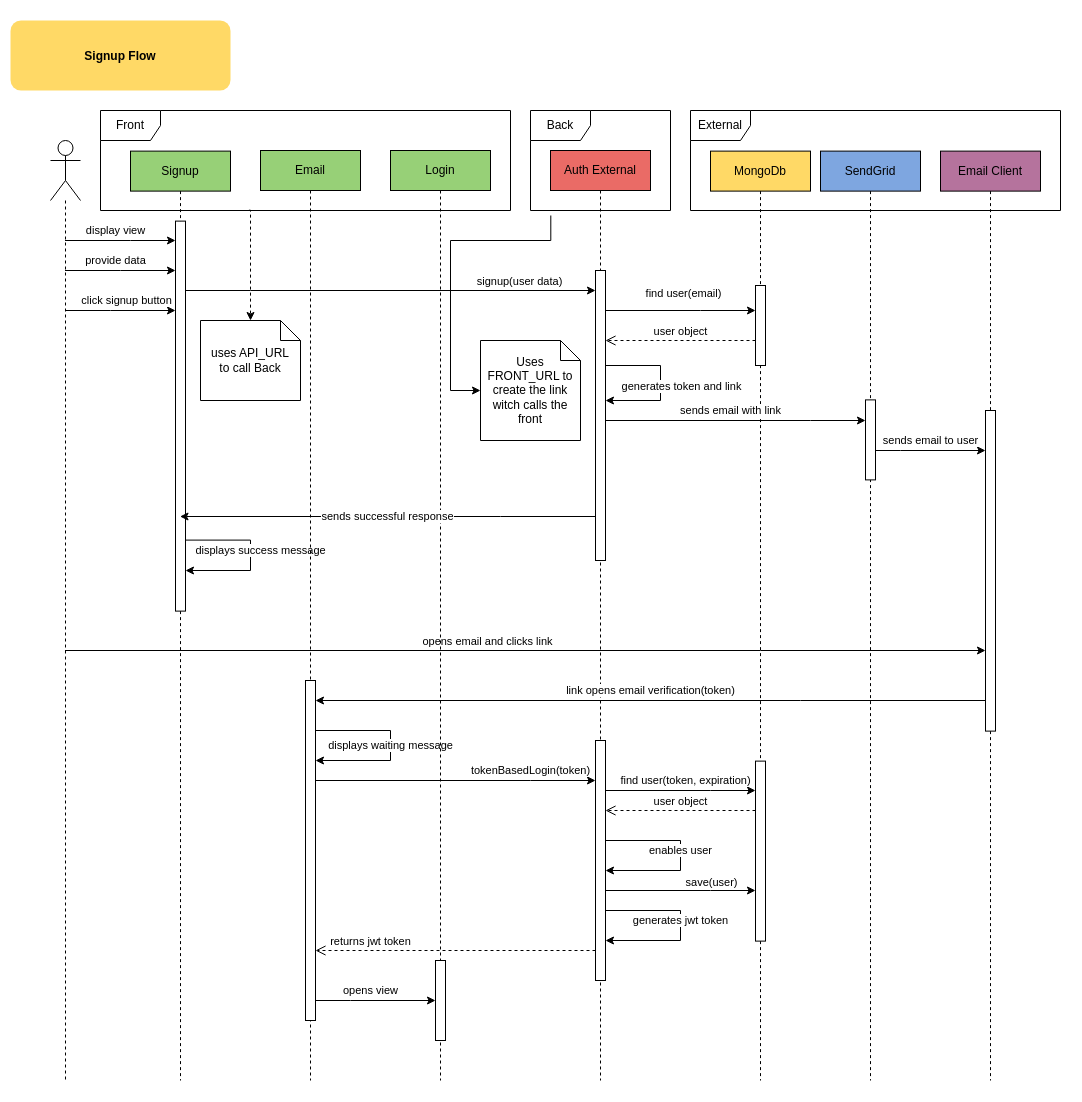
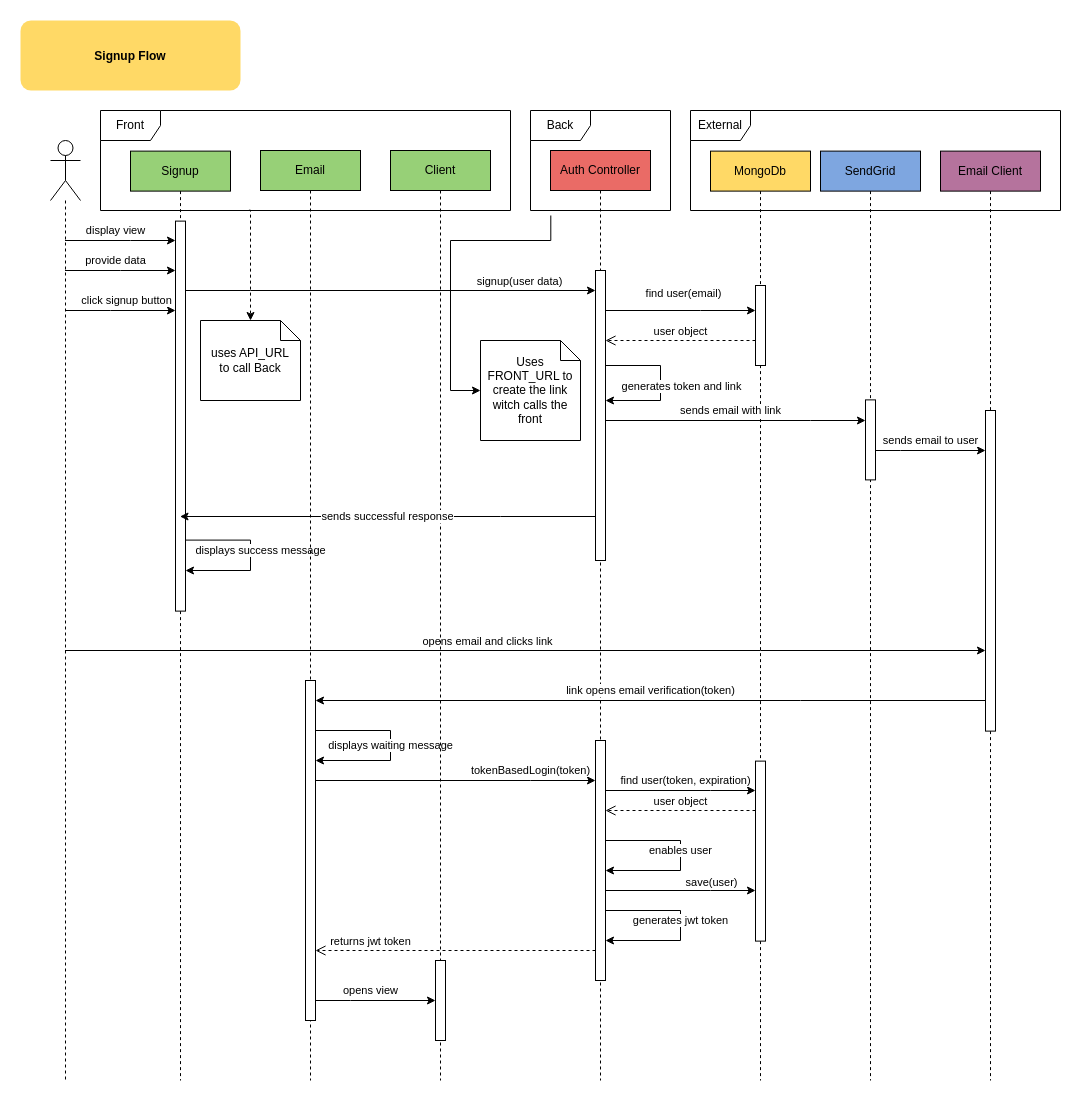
node "Signup Flow": moved (121, 56) -> (131, 56)
node "Login": label "Login" -> "Client"
node "Auth External": label "Auth External" -> "Auth Controller"
